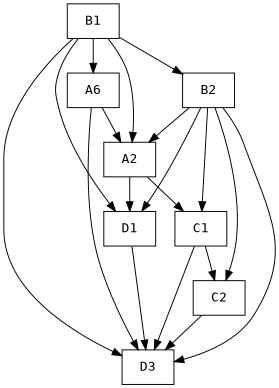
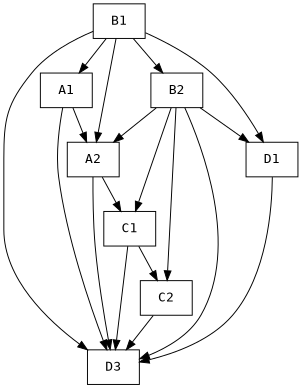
node "A6": label "A6" -> "A1"
edge "A2" -> "D1": now "A2" -> "D3"
